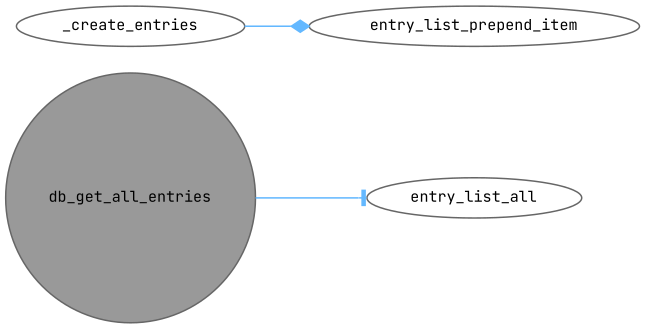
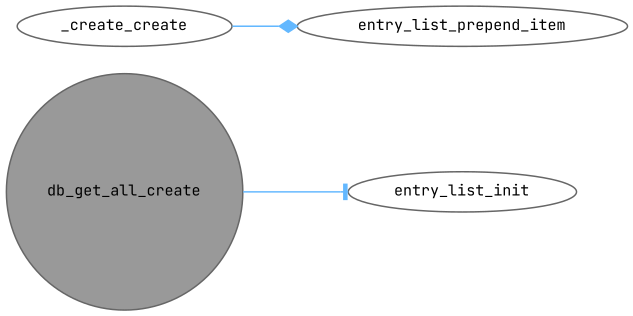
node "_create_entries": label "_create_entries" -> "_create_create"
node "db_get_all_entries": label "db_get_all_entries" -> "db_get_all_create"
node "entry_list_all": label "entry_list_all" -> "entry_list_init"
